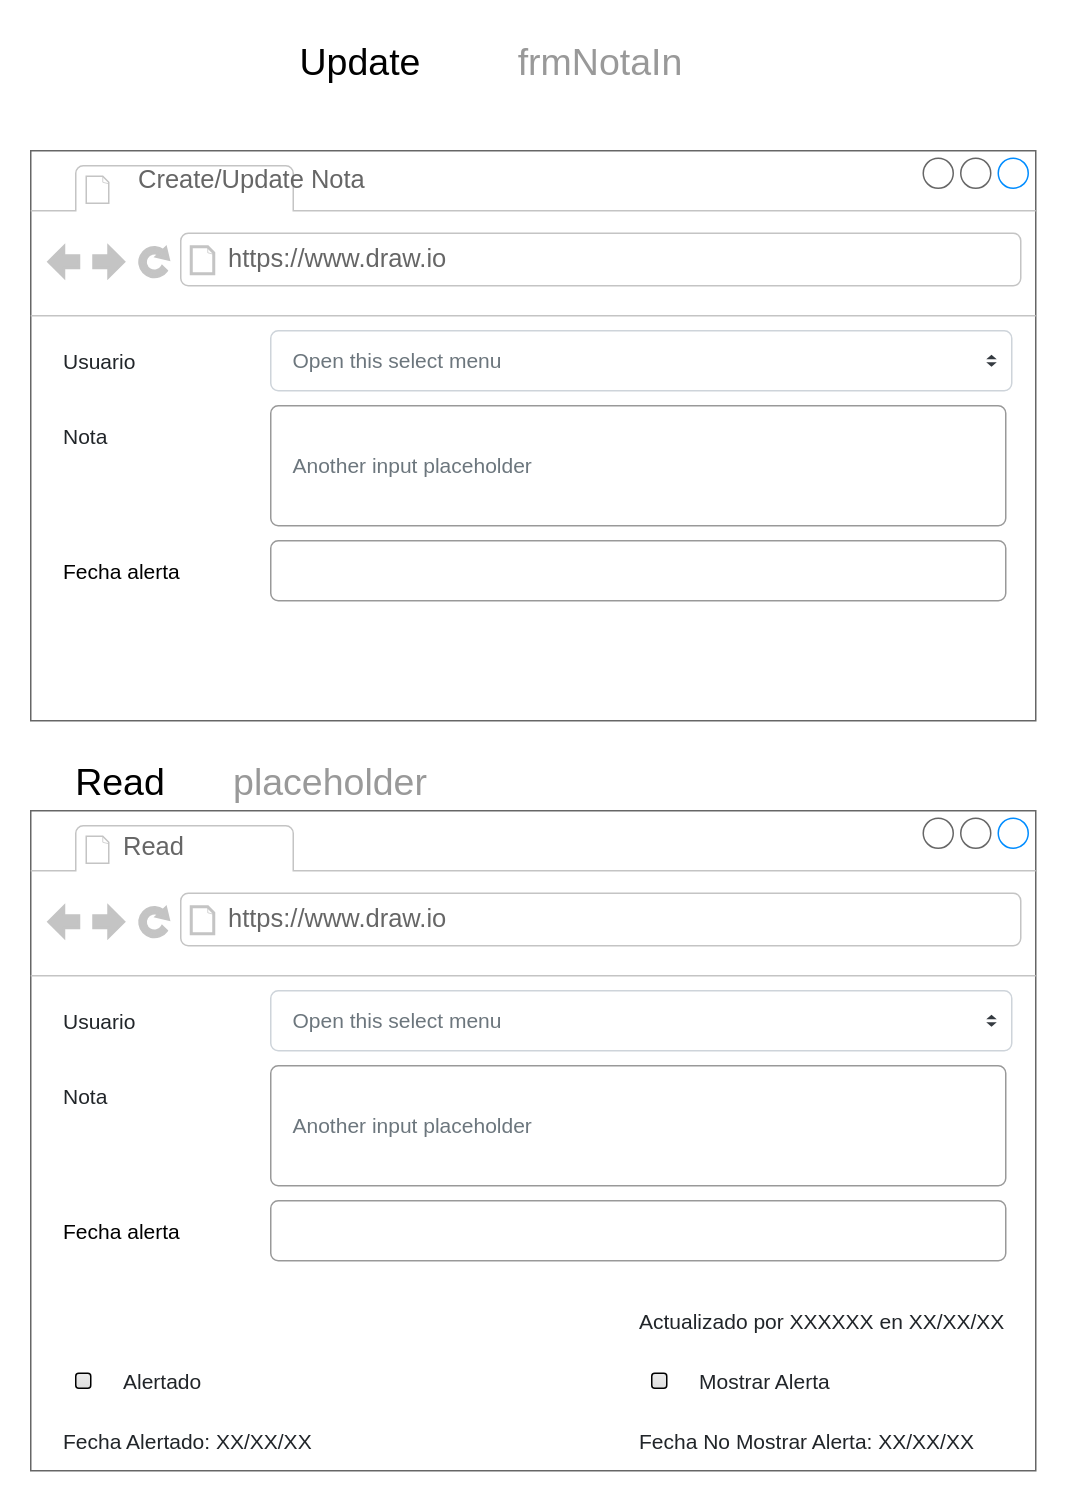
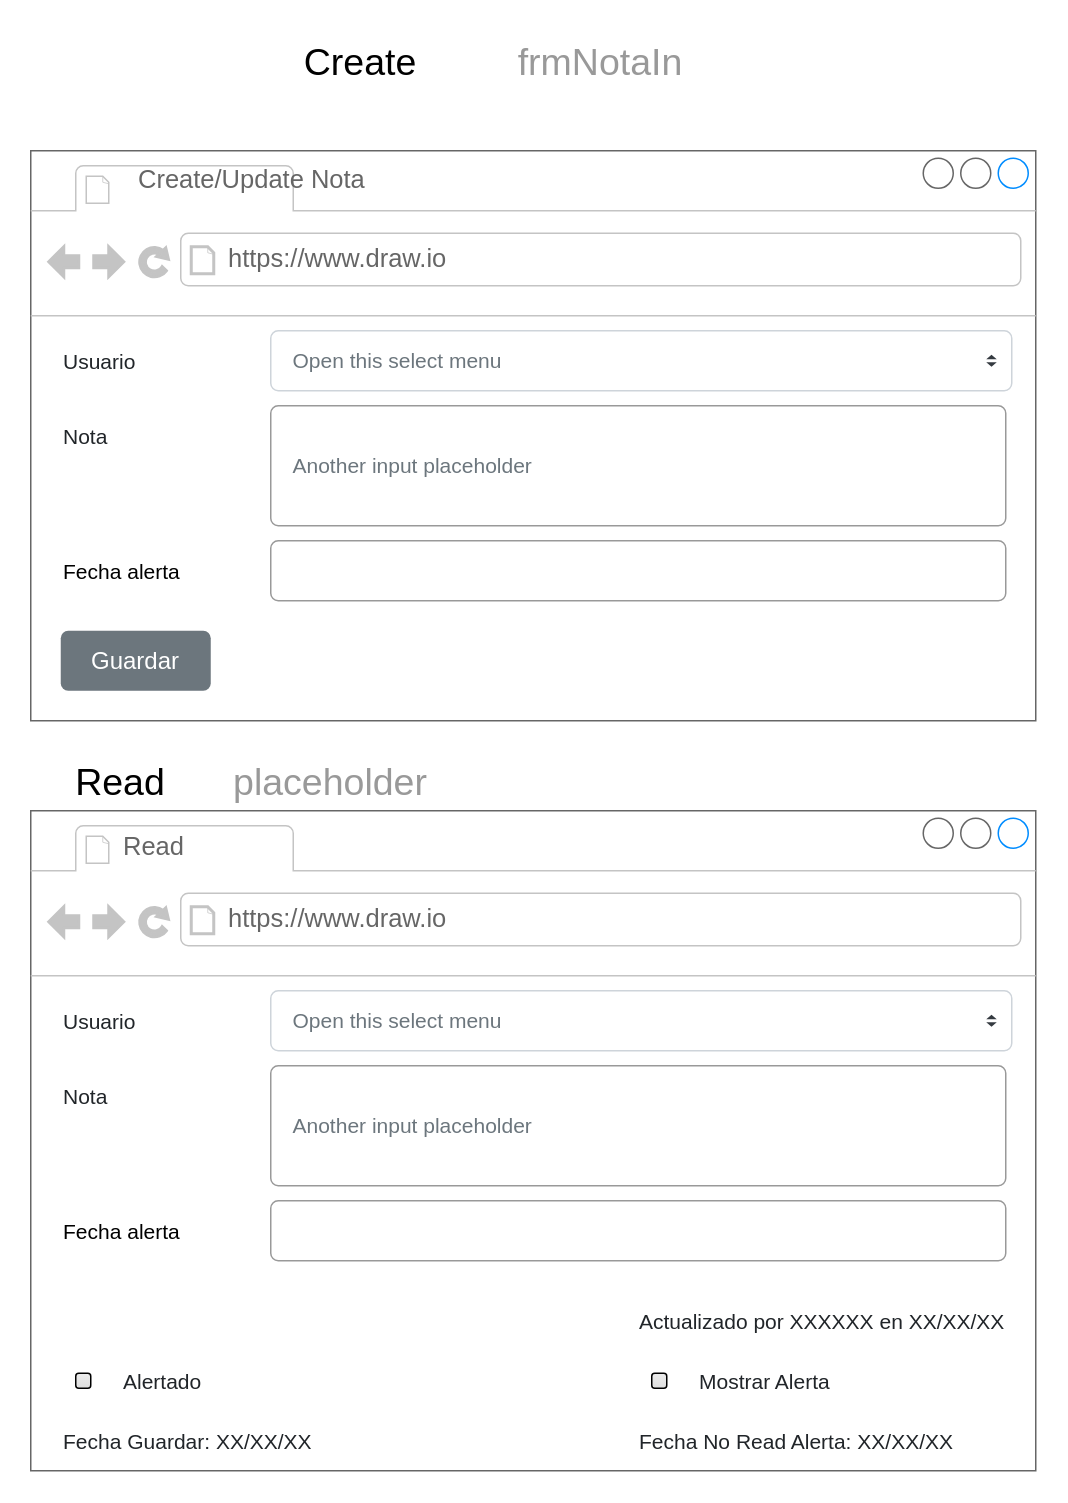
node "Update": label "Update" -> "Create"
node "Guardar": added
node "Fecha Alertado: XX/XX/XX": label "Fecha Alertado: XX/XX/XX" -> "Fecha Guardar: XX/XX/XX"
node "Fecha No Mostrar Alerta: XX/XX/XX": label "Fecha No Mostrar Alerta: XX/XX/XX" -> "Fecha No Read Alerta: XX/XX/XX"
